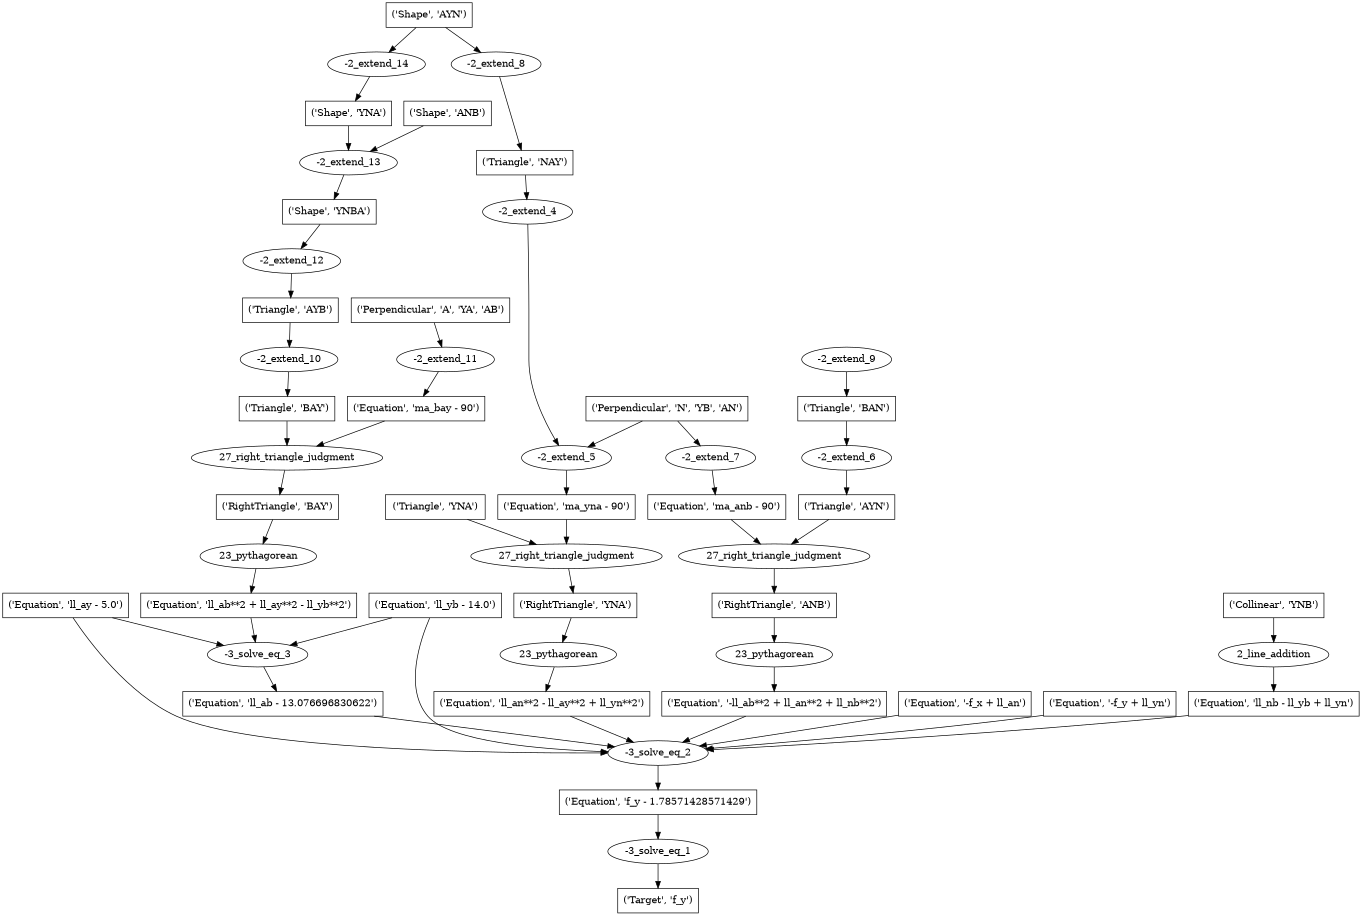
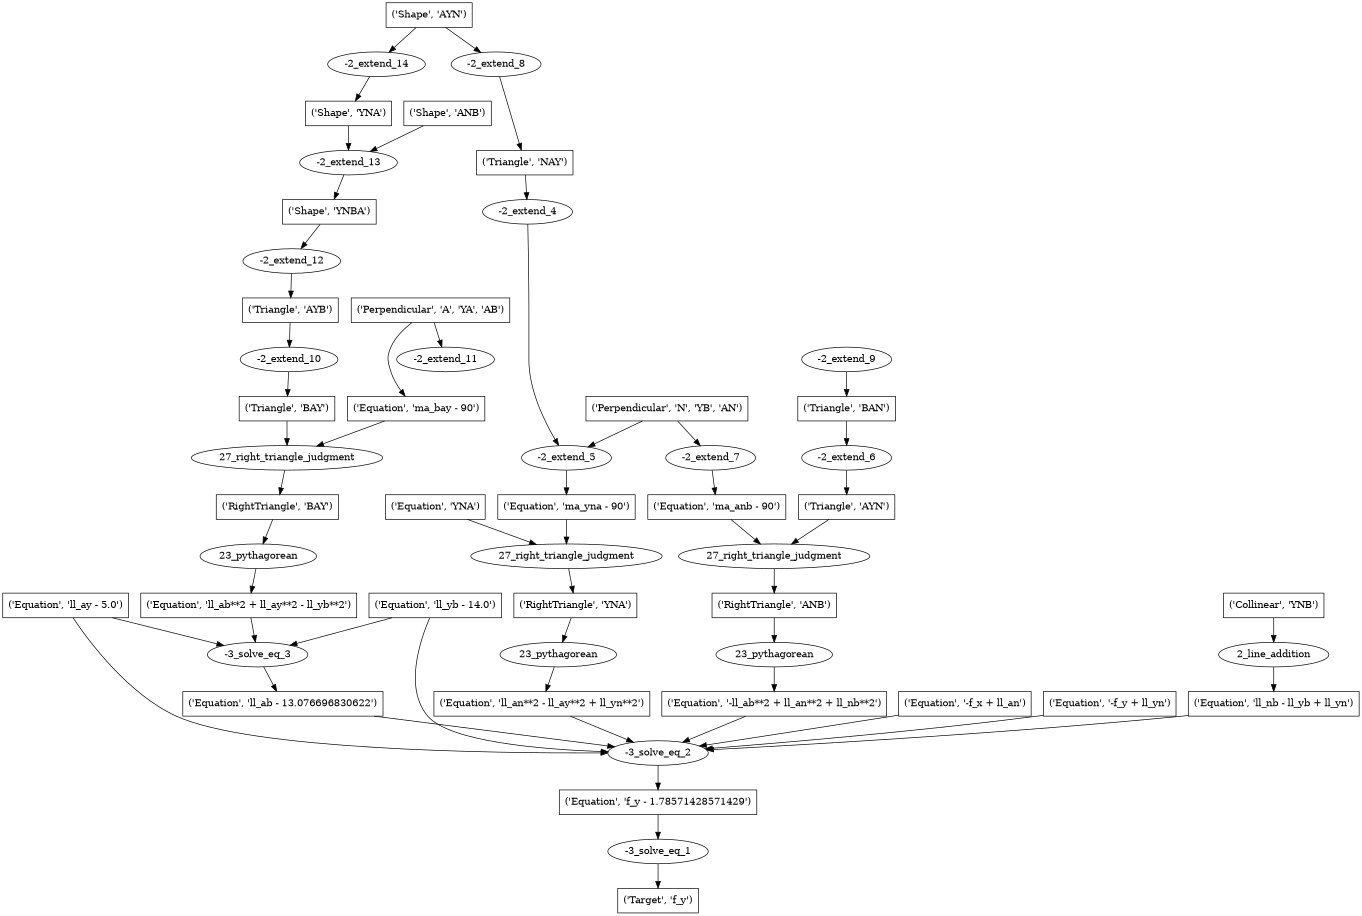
edge "-2_extend_11" -> "('Equation', 'ma_bay - 90')": now "('Perpendicular', 'A', 'YA', 'AB')" -> "('Equation', 'ma_bay - 90')"
node "('Triangle', 'YNA')": label "('Triangle', 'YNA')" -> "('Equation', 'YNA')"
